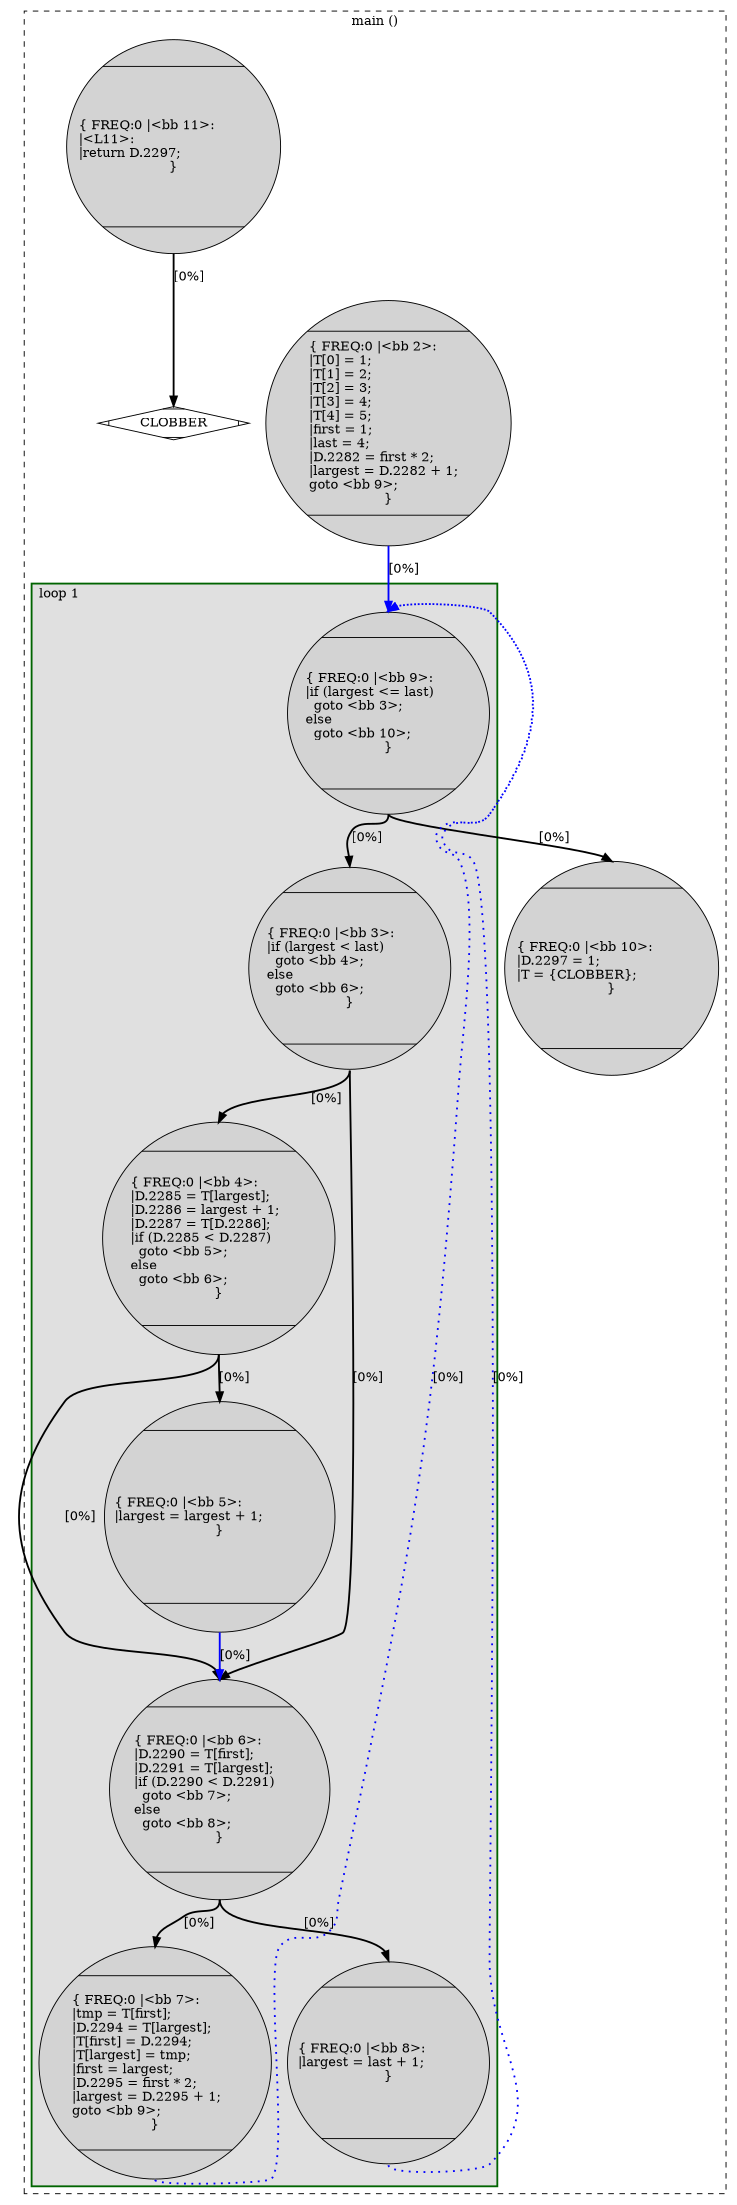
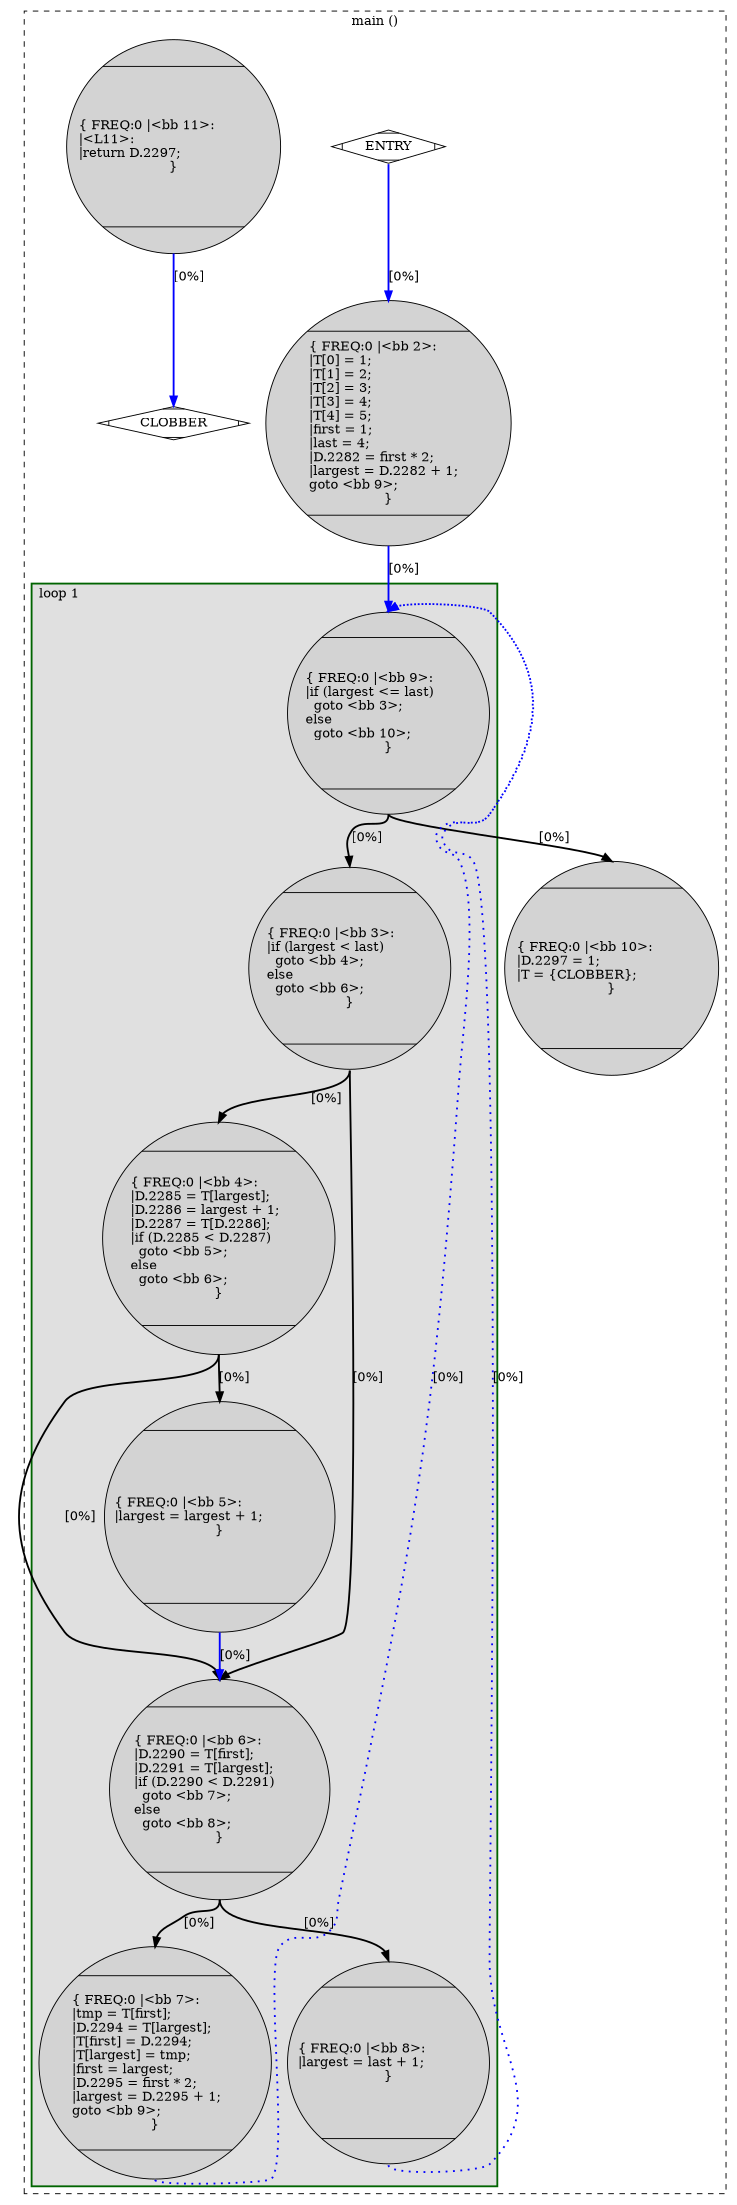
node "ENTRY": added
edge "{ FREQ:0 |<bb 11>: |<L11>: |return D.2297; }" -> "CLOBBER": color black -> blue
